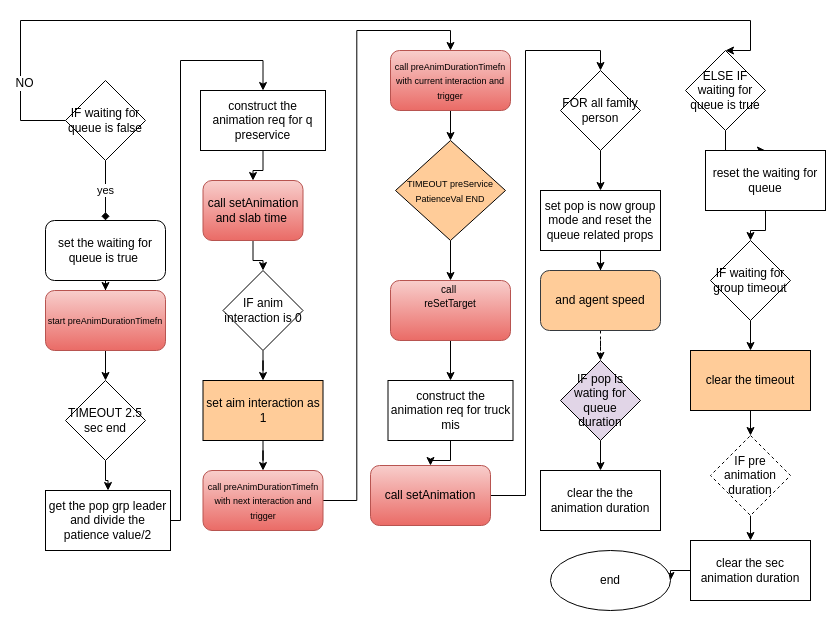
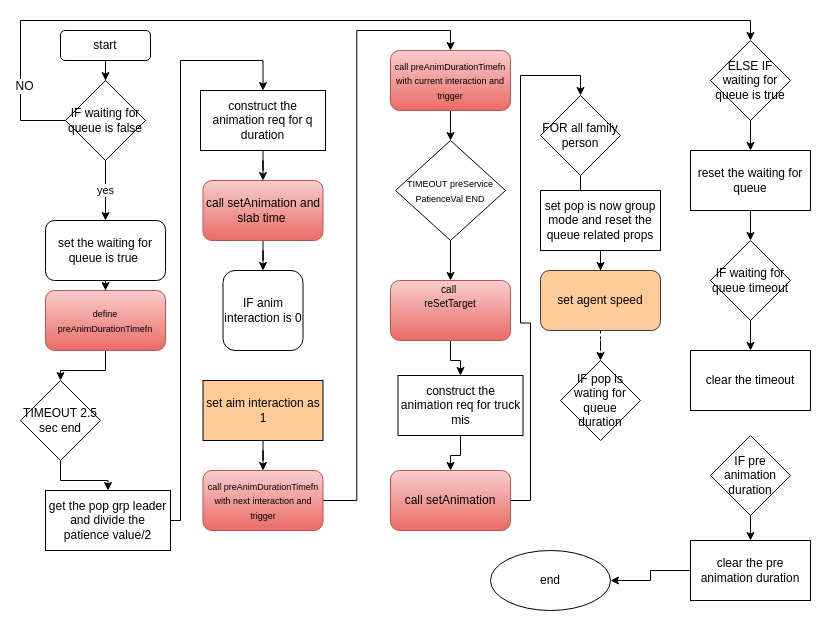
node "start": added
edge "start" -> "IF waiting for queue is false": added
node "ELSE IF waiting for queue is true": moved (726, 91) -> (751, 81)
node "FOR all family person": moved (601, 111) -> (581, 136)
node "construct the animation req for q preservice": label "construct the animation req for q preservice" -> "construct the animation req for q duration"
node "reset the waiting for queue": moved (766, 181) -> (751, 181)
node "TIMEOUT preService PatienceVal END": fillcolor #ffcc99 -> #ffffff
edge "IF waiting for queue is false" -> "set the waiting for queue is true": arrowhead diamond -> classic
node "call setAnimation and slab time": size 100x60 -> 120x60
node "IF waiting for group timeout": label "IF waiting for group timeout" -> "IF waiting for queue timeout"
node "and agent speed": label "and agent speed" -> "set agent speed"
node "IF anim interaction is 0": shape diamond -> rounded rectangle
node "start preAnimDurationTimefn": label "start preAnimDurationTimefn" -> "define preAnimDurationTimefn"
edge "IF anim interaction is 0" -> "set aim interaction as 1": removed
node "clear the timeout": fillcolor #ffcc99 -> #ffffff
node "IF pop is wating for queue duration": fillcolor #e1d5e7 -> #ffffff
node "construct the animation req for truck mis": moved (451, 411) -> (461, 406)
node "TIMEOUT 2.5 sec end": moved (106, 421) -> (61, 421)
edge "clear the timeout" -> "IF pre animation duration": removed
edge "IF pop is wating for queue duration" -> "clear the the animation duration": removed
node "IF pre animation duration": style dashed -> solid
node "call setAnimation": moved (431, 496) -> (451, 501)
node "clear the the animation duration": removed
node "clear the sec animation duration": label "clear the sec animation duration" -> "clear the pre animation duration"
node "end": moved (611, 581) -> (551, 581)
